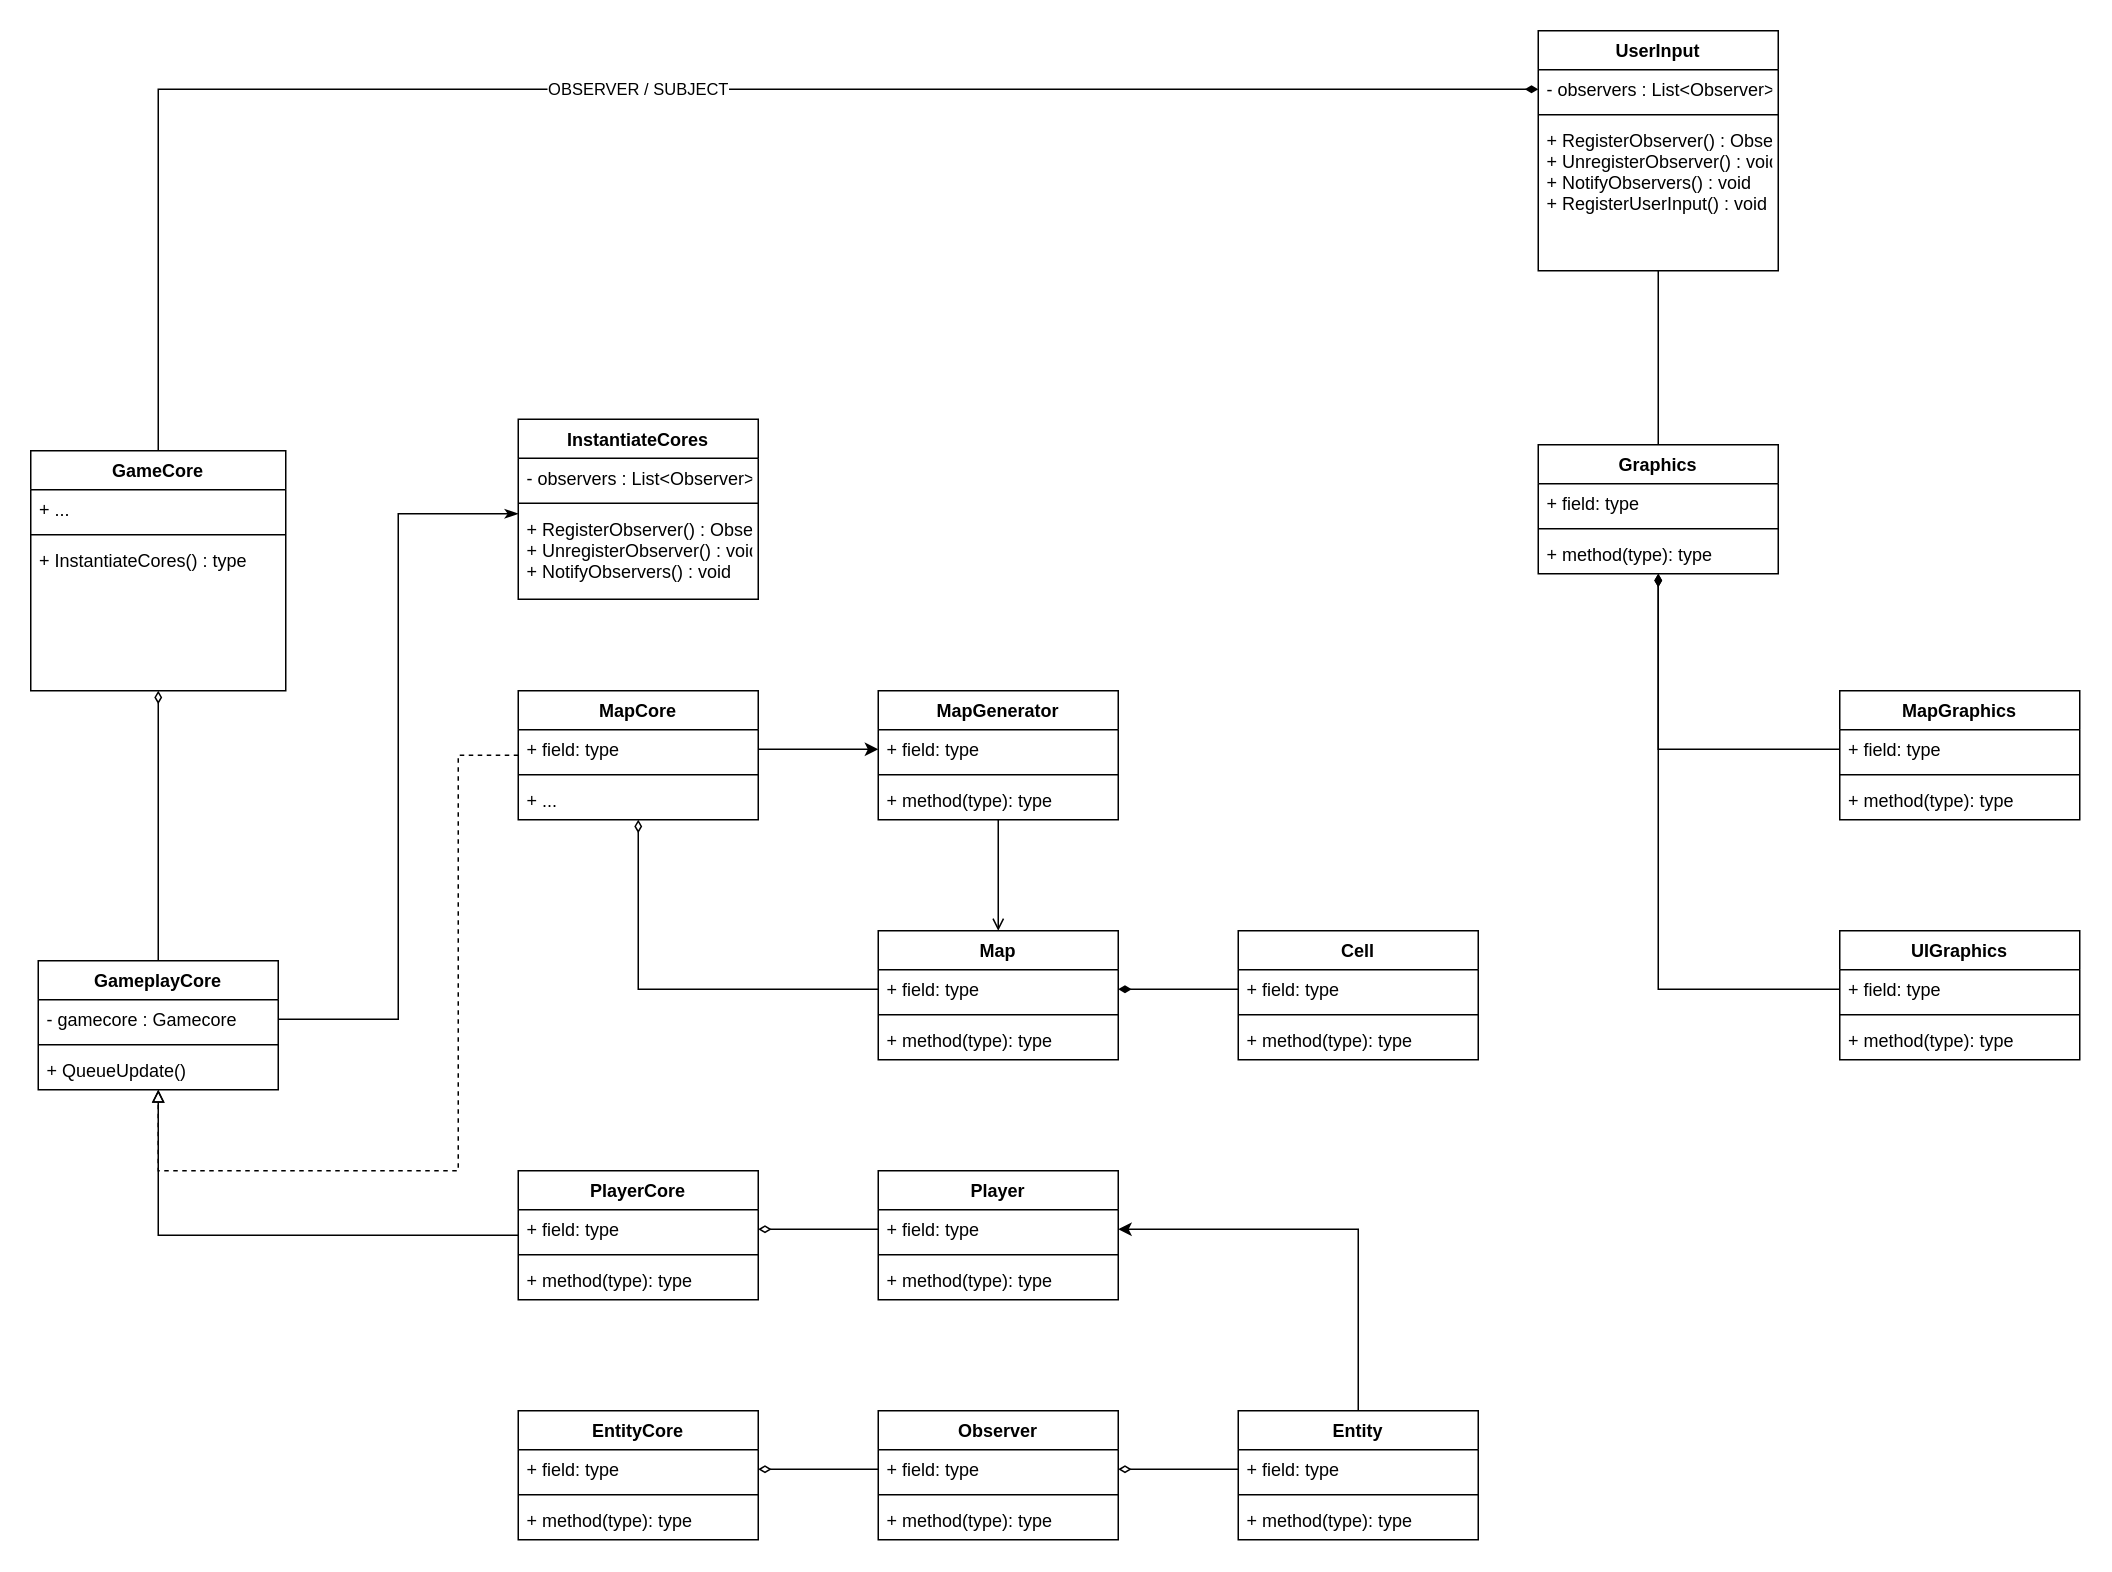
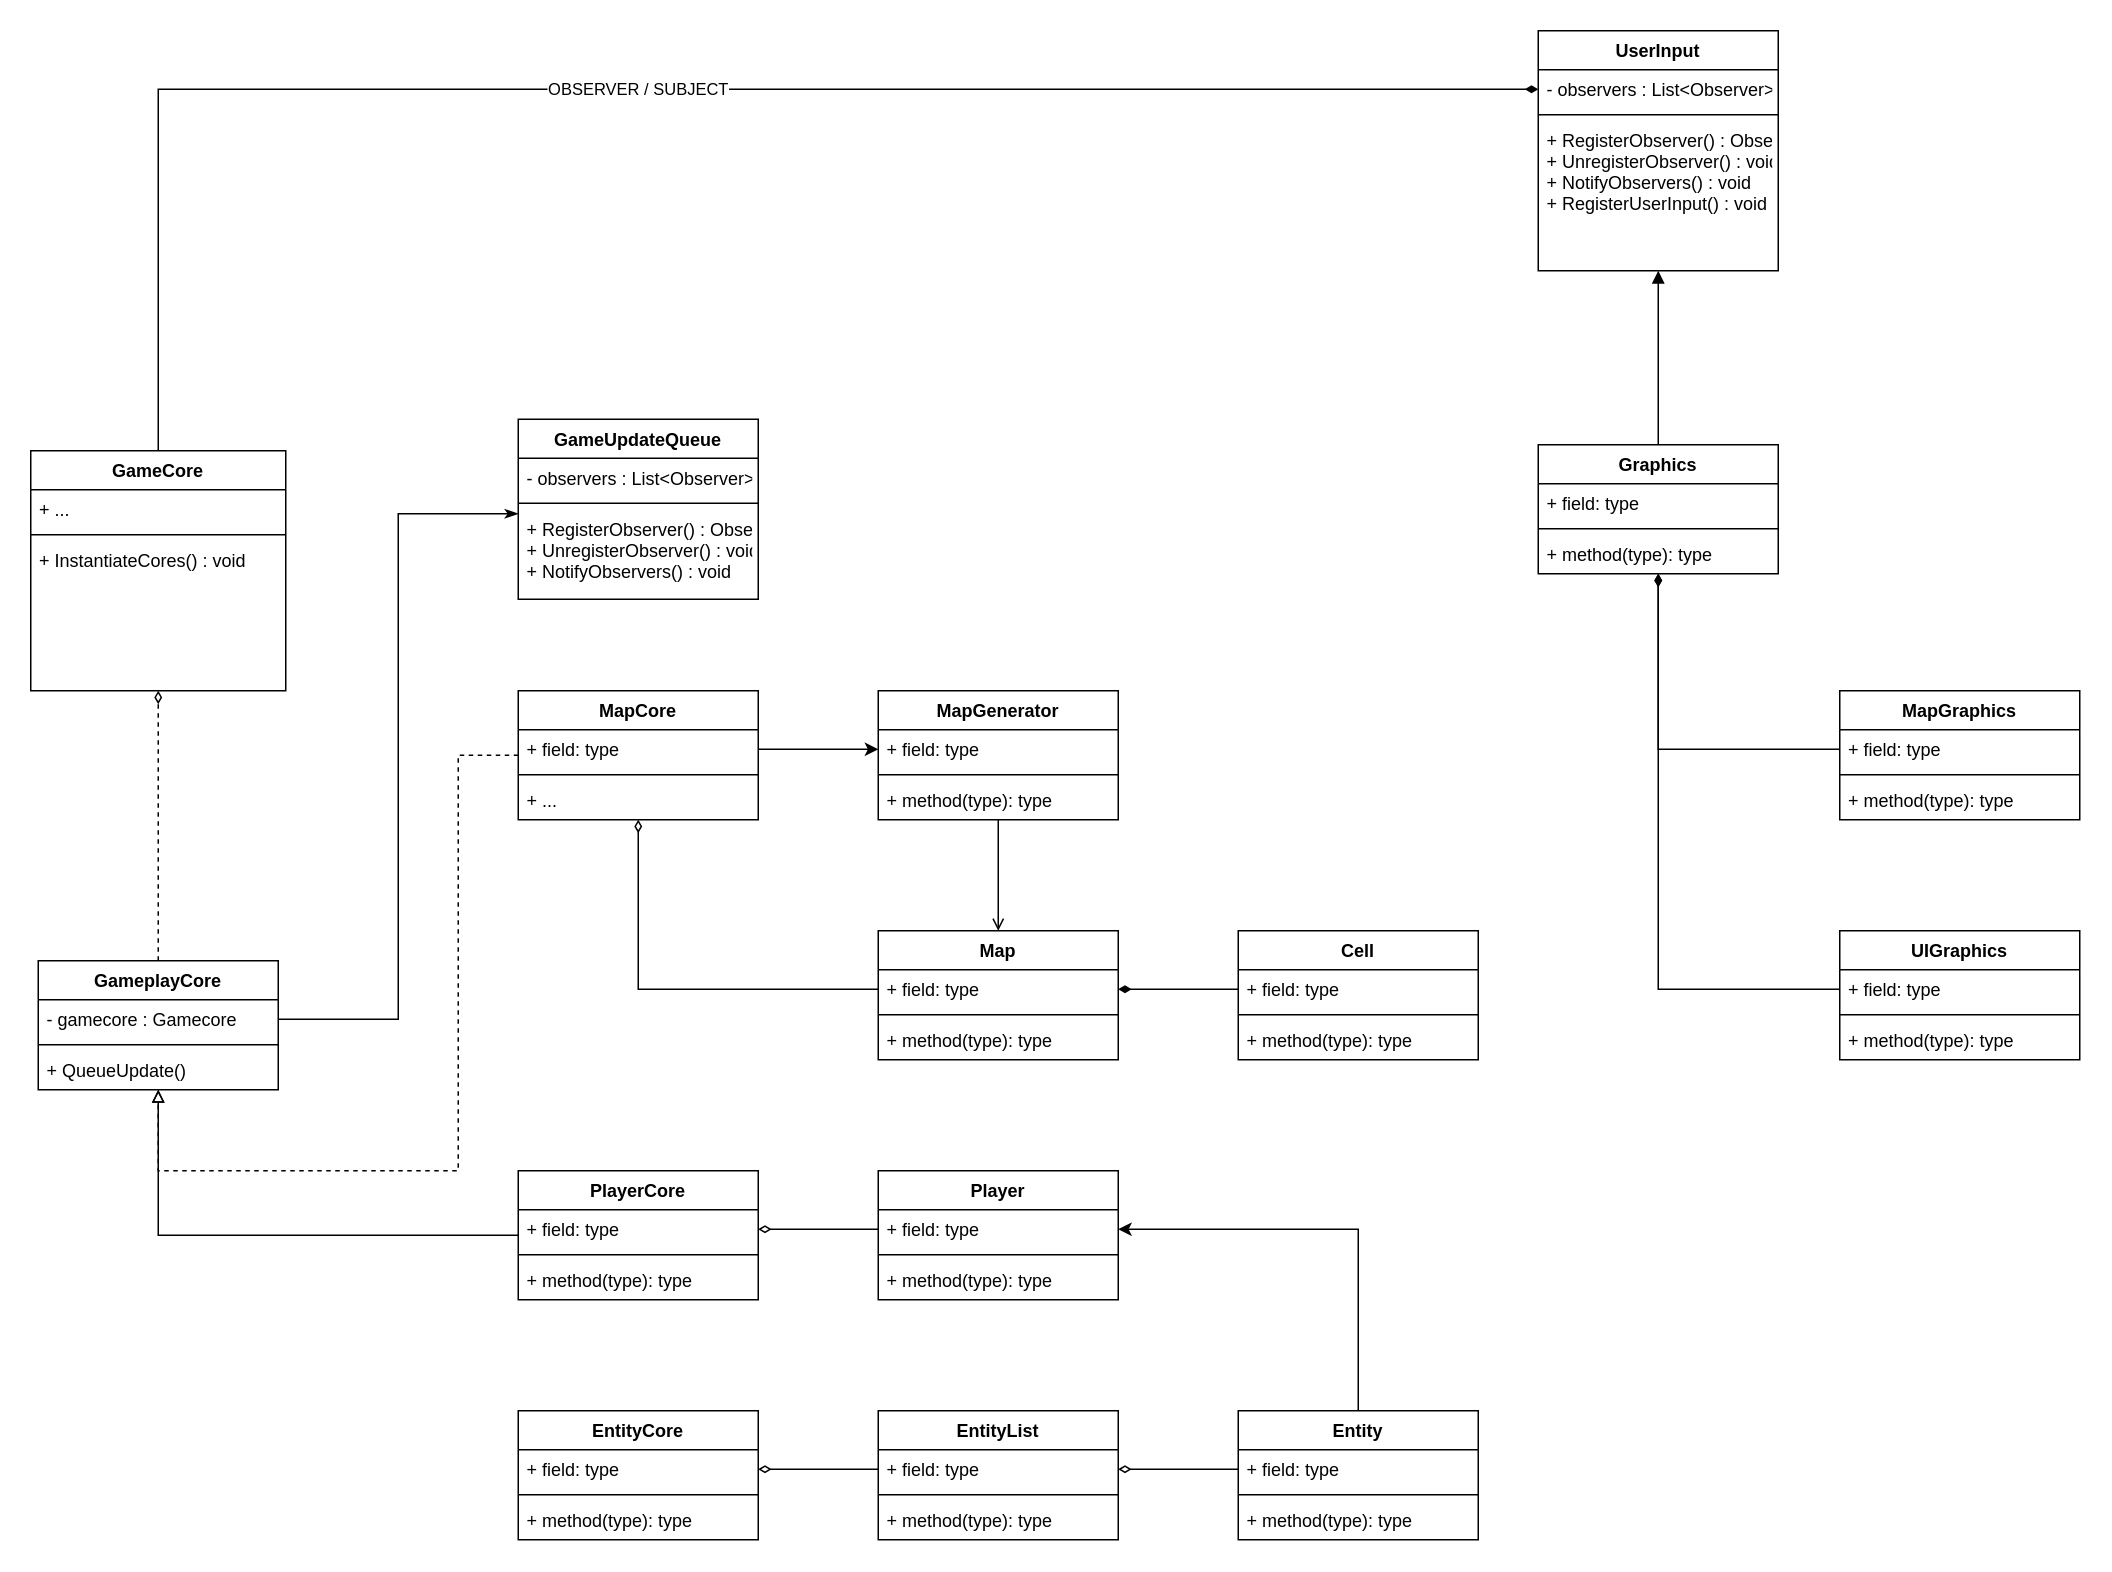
edge "UserInput" -- "Graphics": arrowhead none -> block
node "InstantiateCores": label "InstantiateCores" -> "GameUpdateQueue"
node "+ InstantiateCores() : type": label "+ InstantiateCores() : type" -> "+ InstantiateCores() : void"
edge "GameplayCore" -> "GameCore": style solid -> dashed
node "Observer": label "Observer" -> "EntityList"
